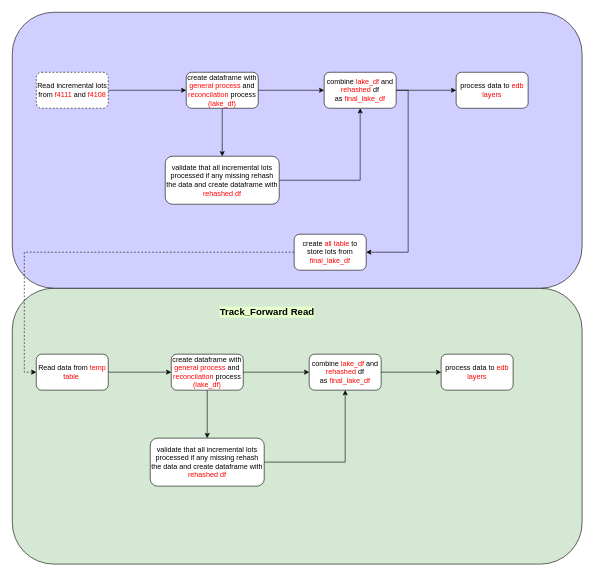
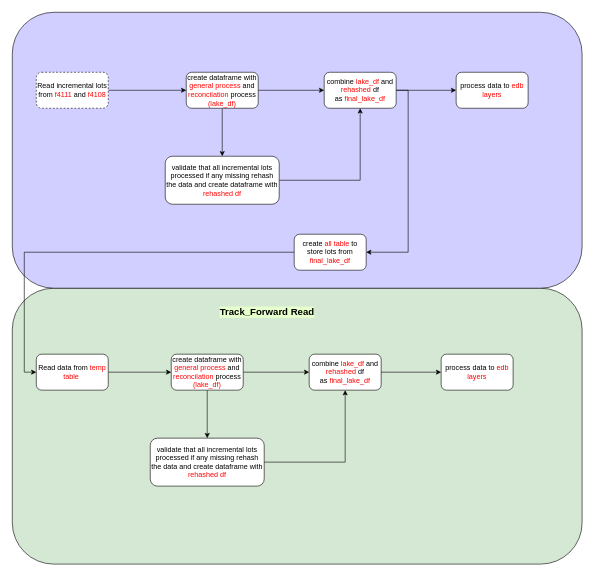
edge "create all table to store lots from final_lake_df" -> "Read data from temp table": style dashed -> solid
